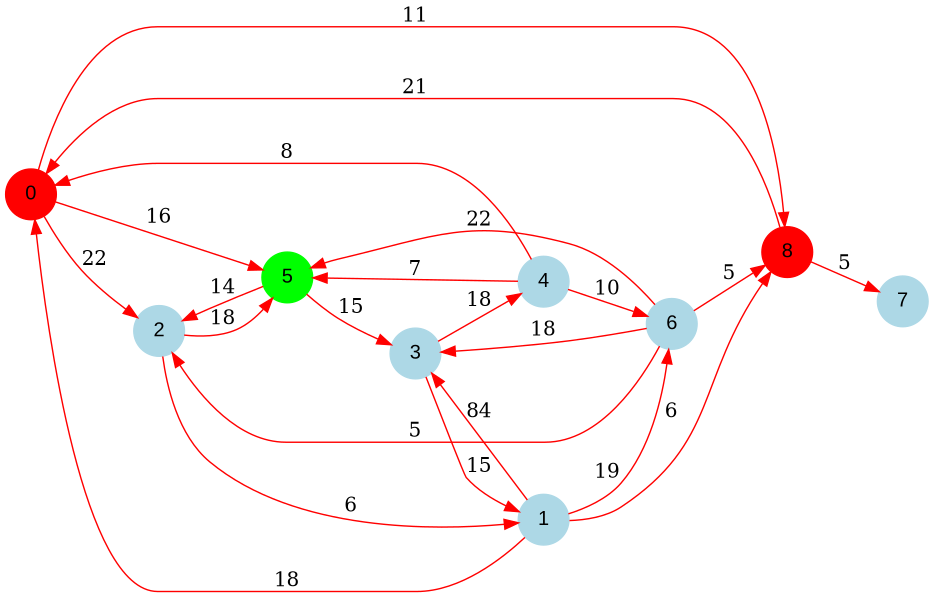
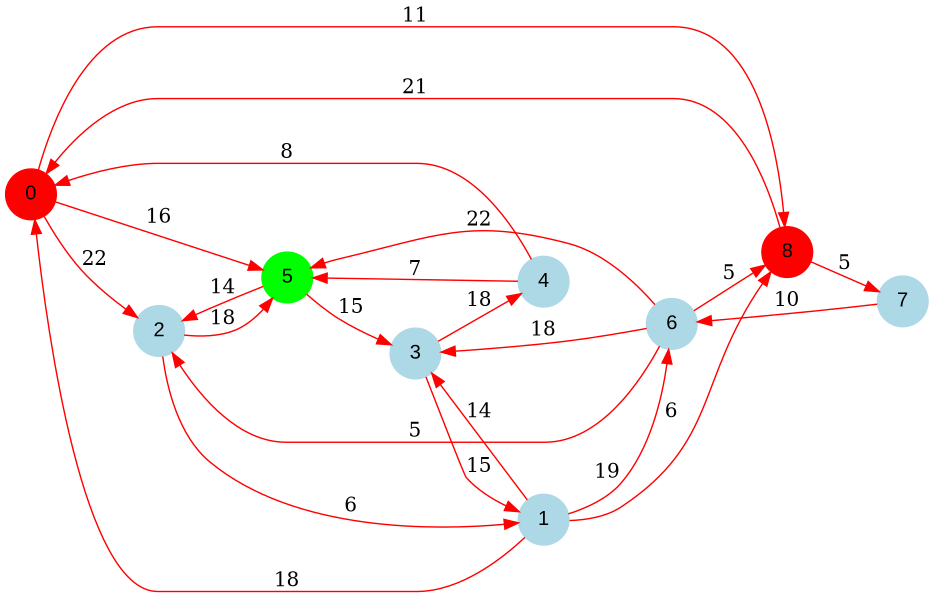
edge "4" -> "6": now "7" -> "6"
edge "1" -> "3": label "84" -> "14"
